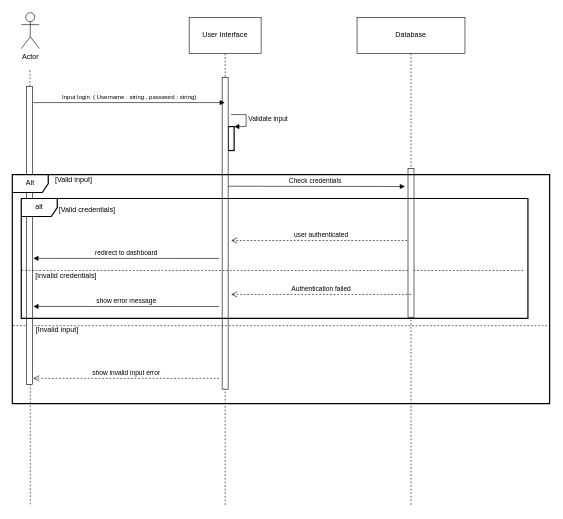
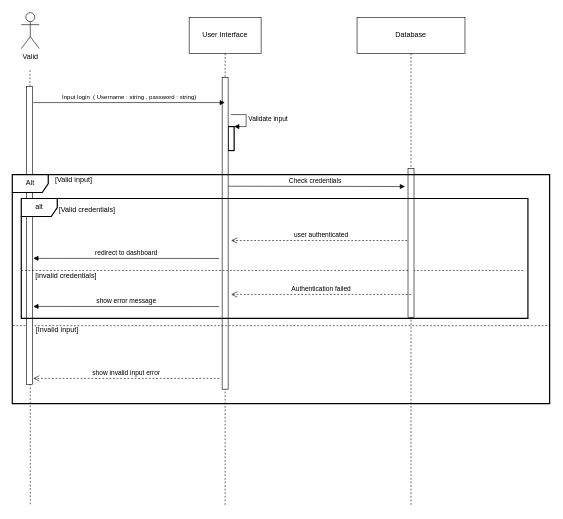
node "Actor": label "Actor" -> "Valid"
